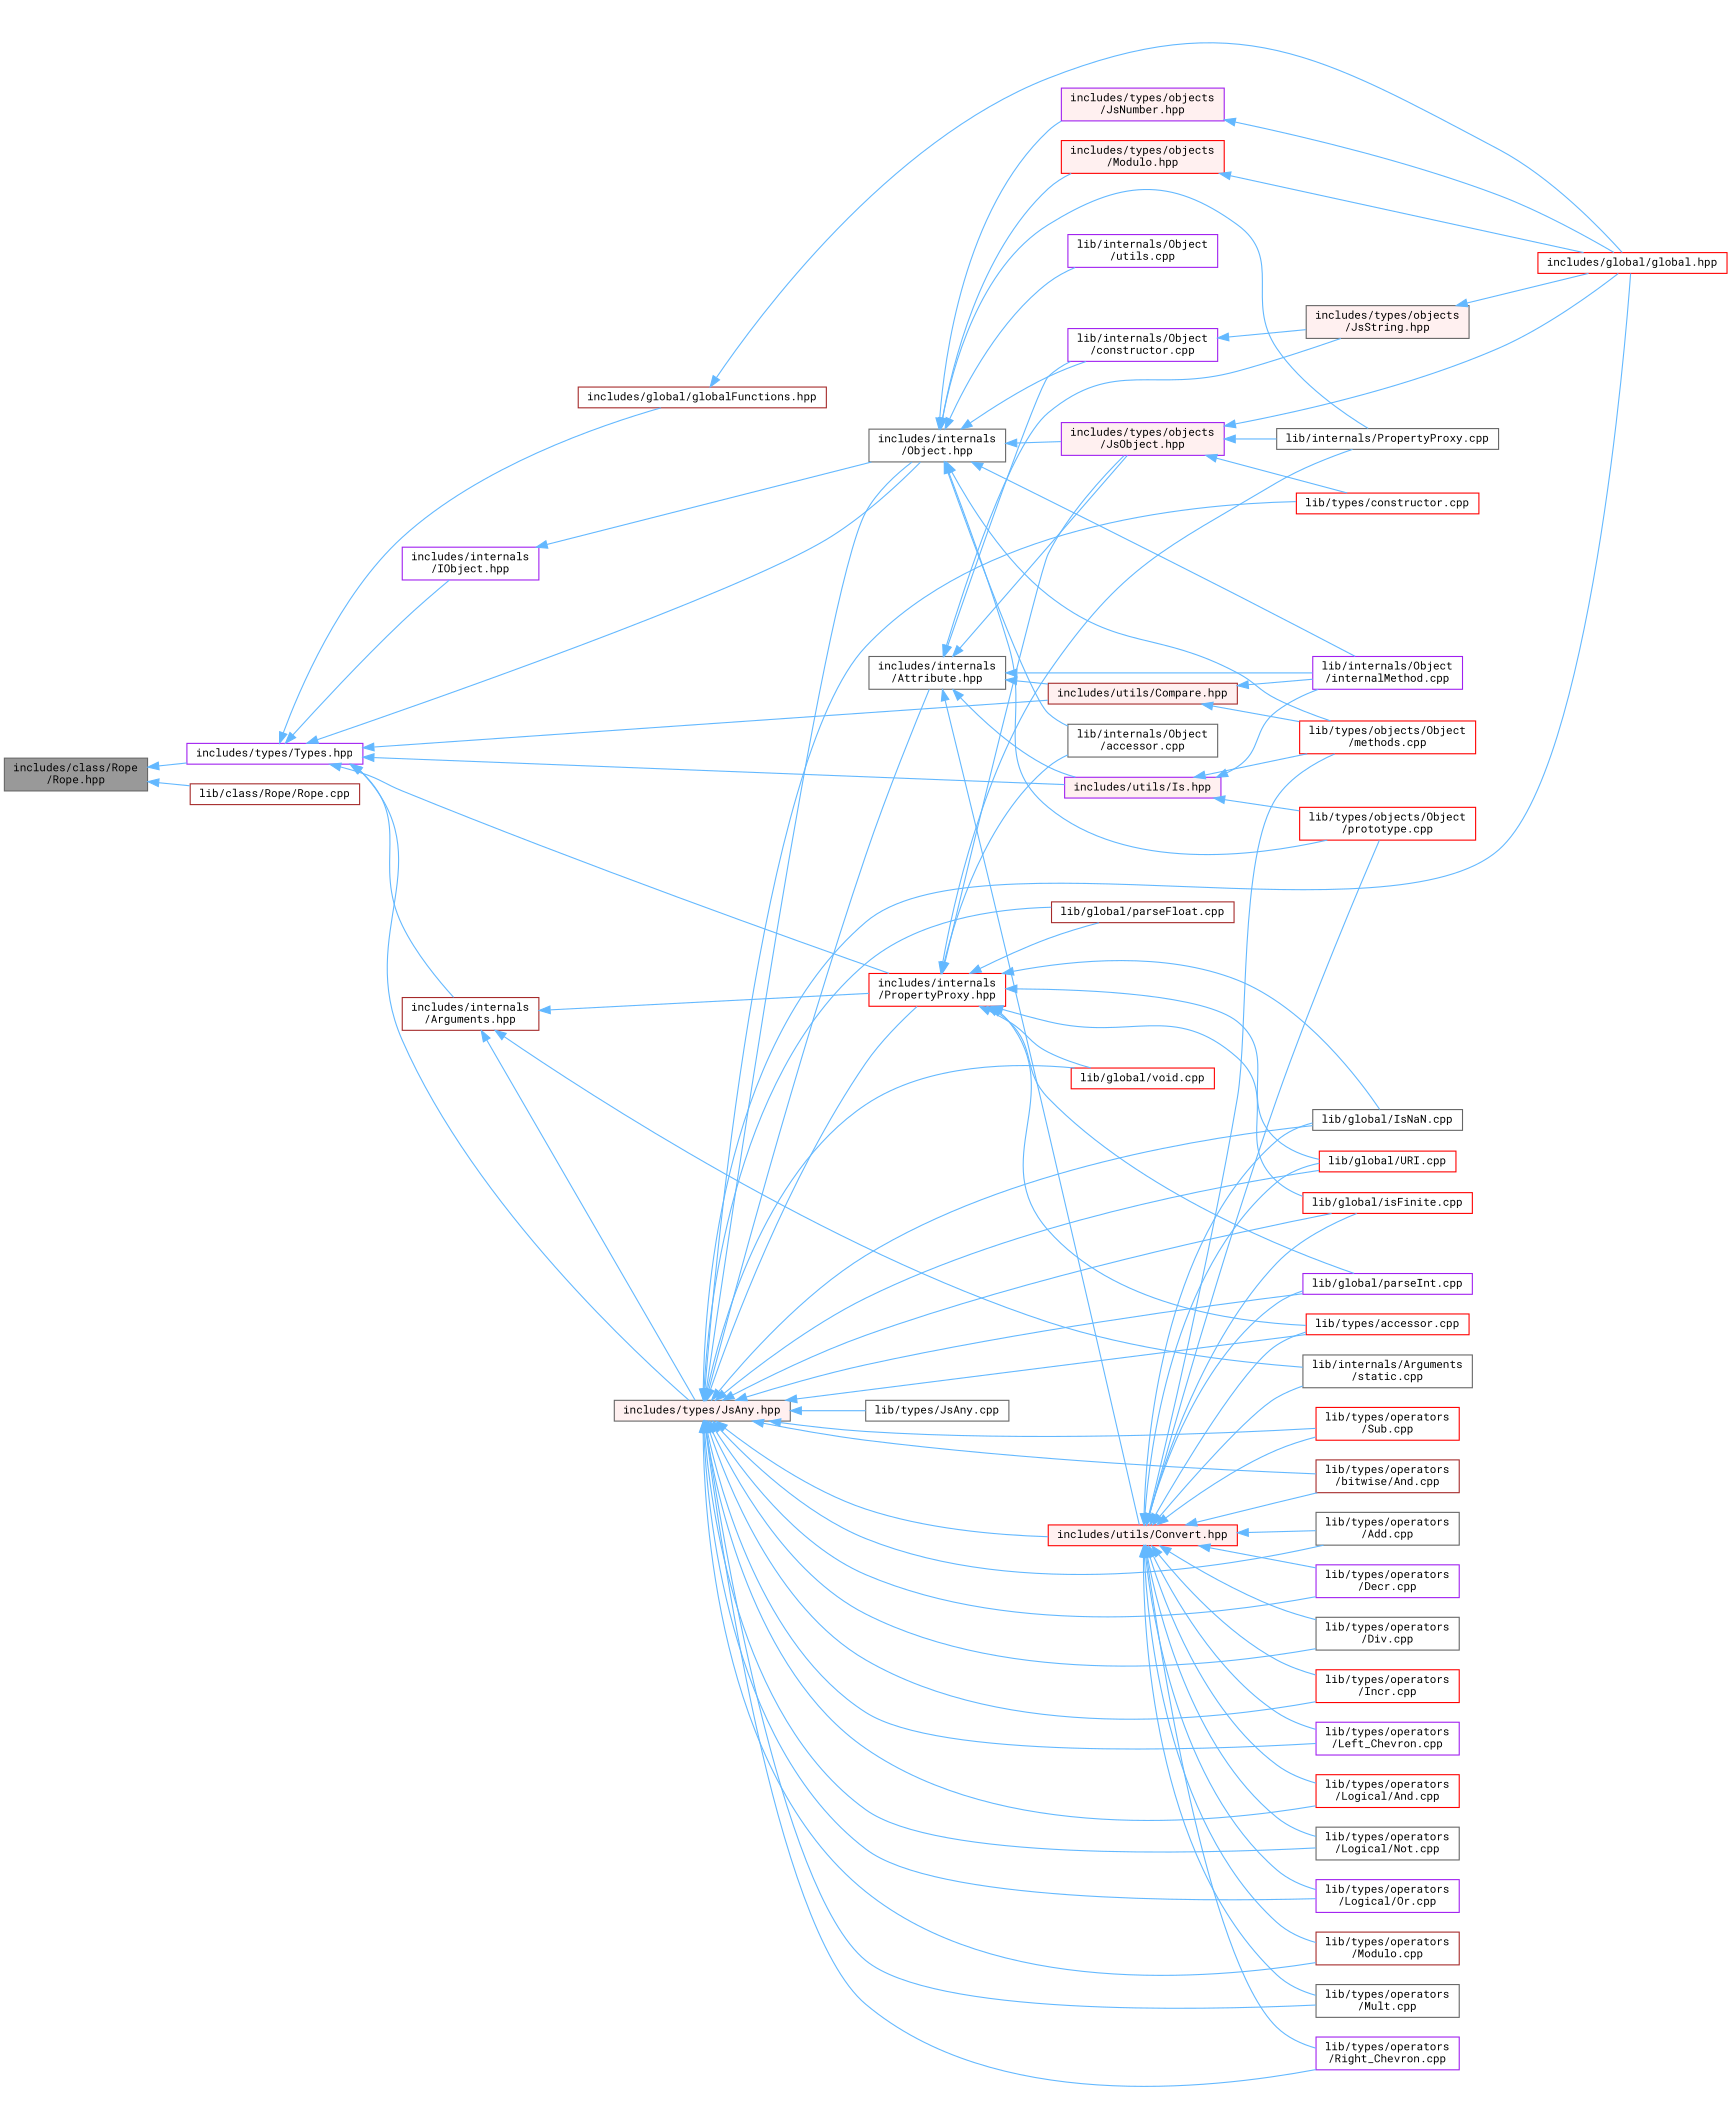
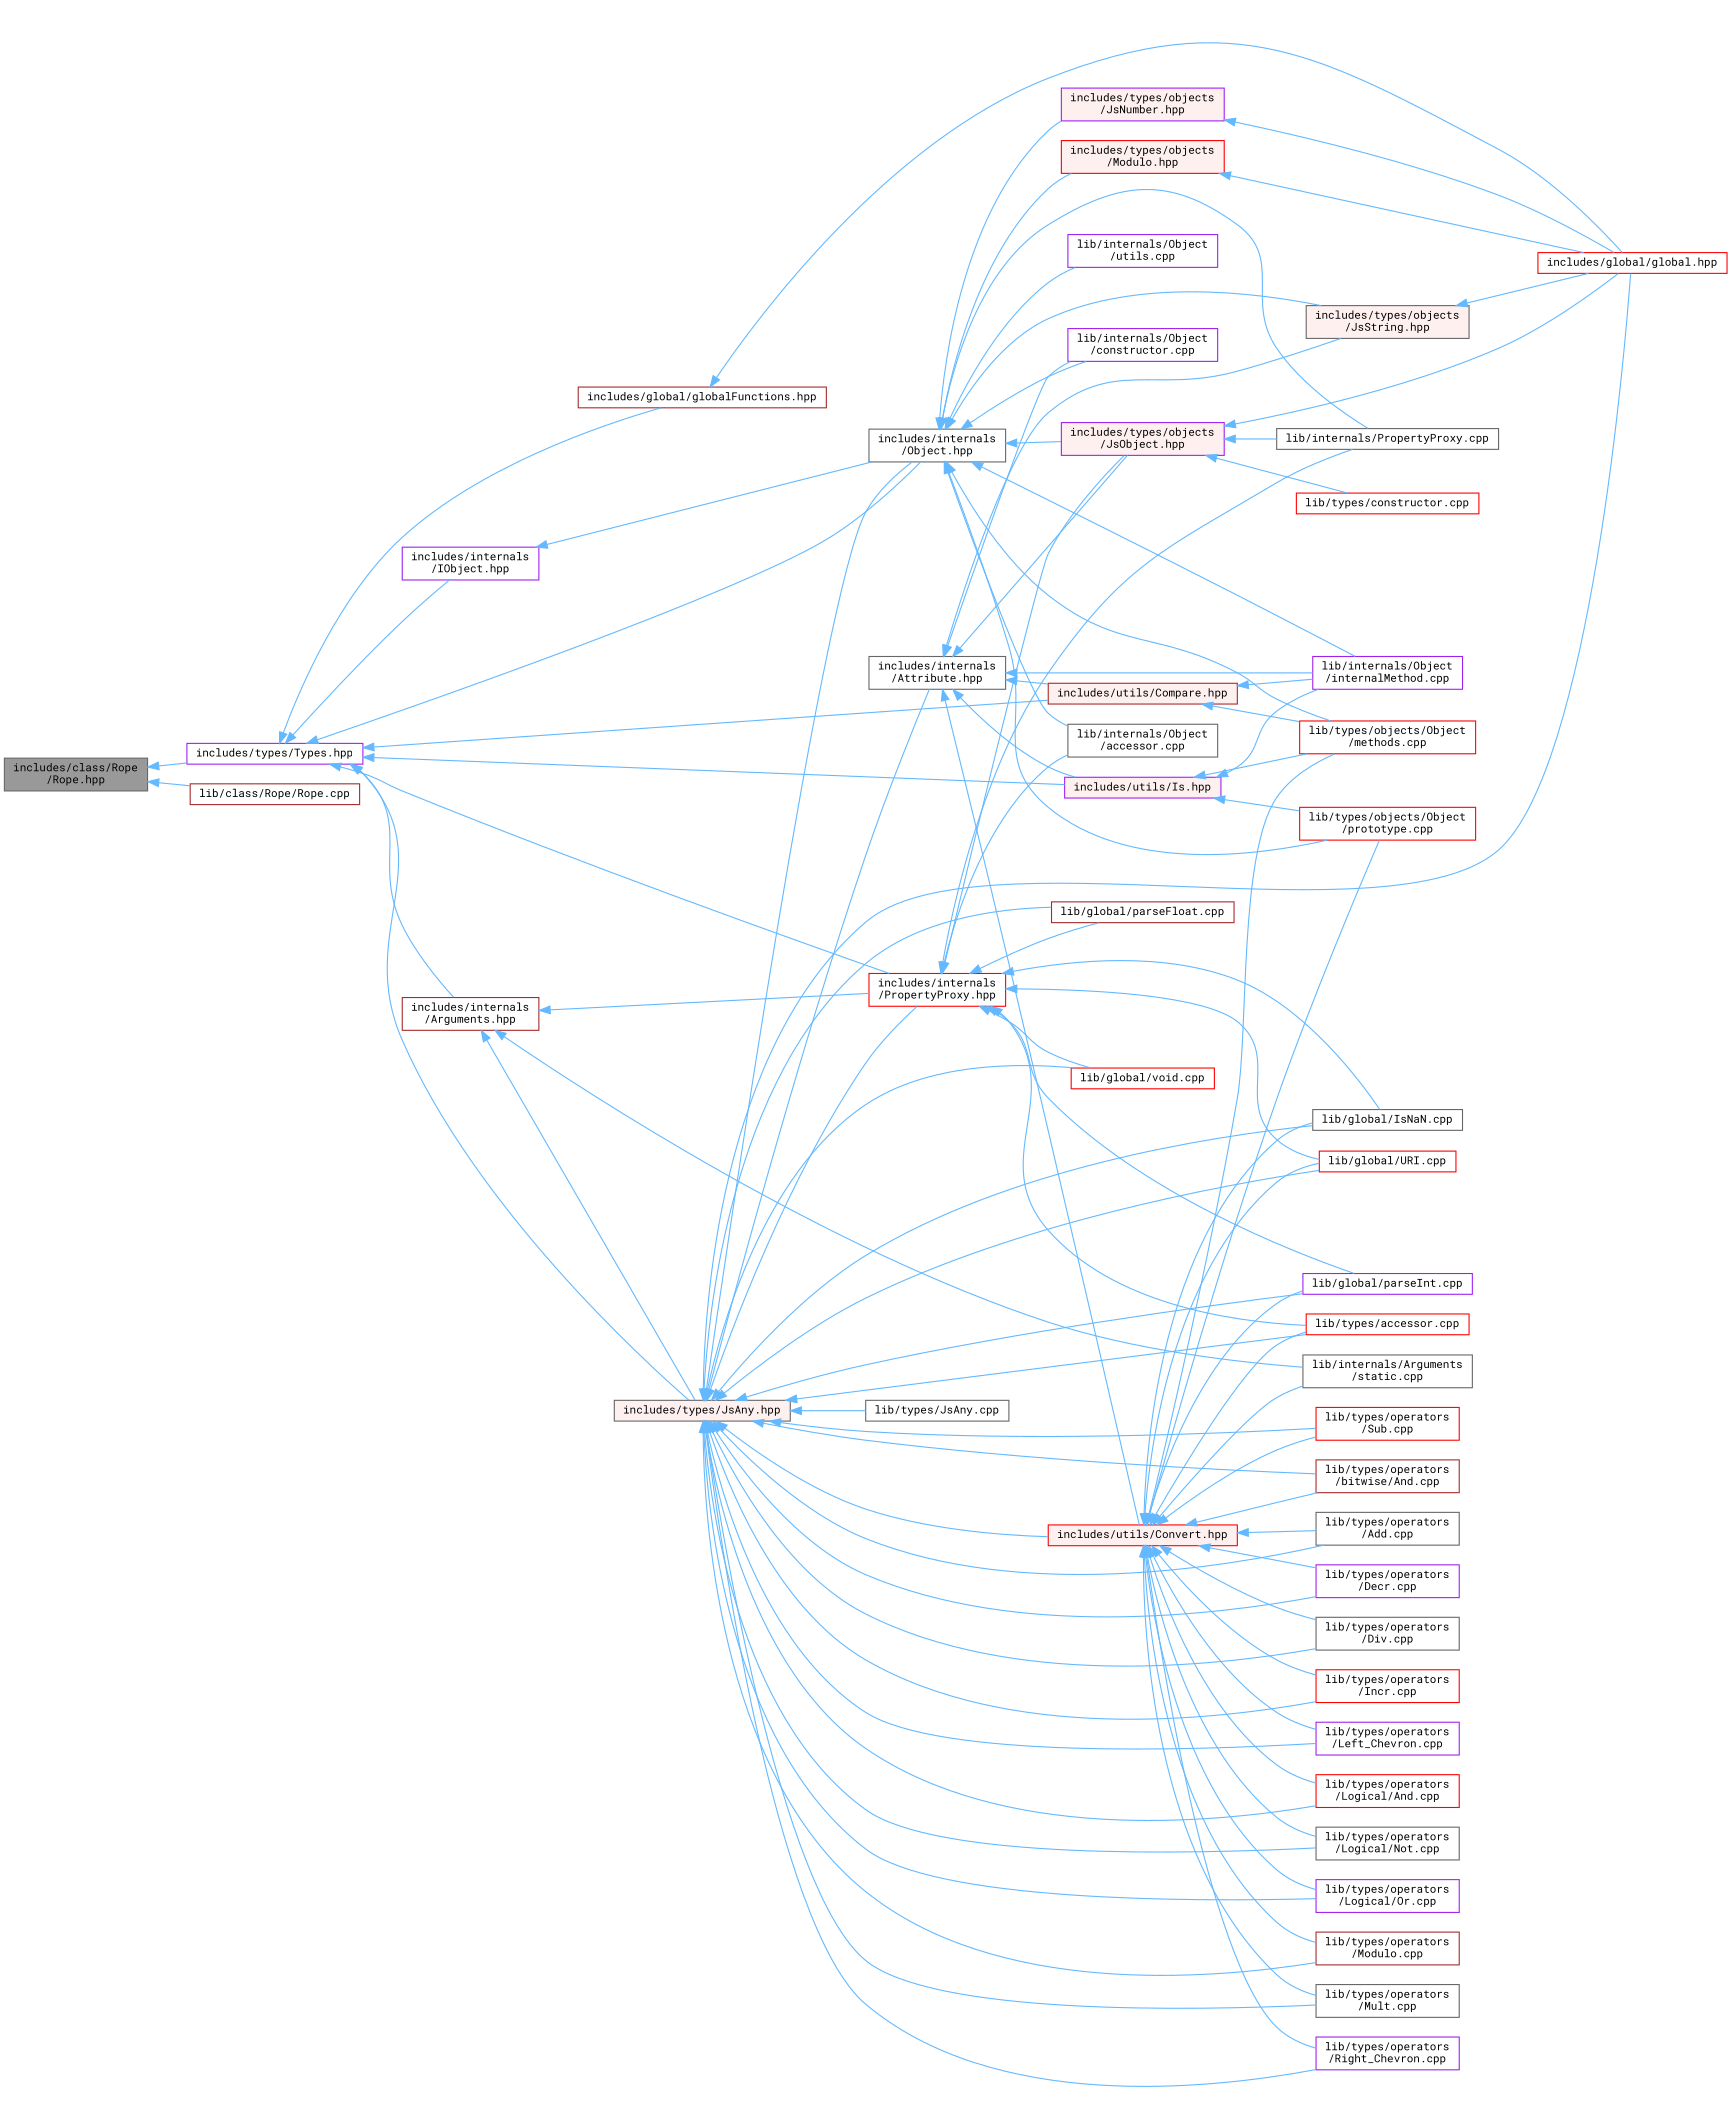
edge "includes/types/objects /JsString.hpp" -> "lib/internals/Object /constructor.cpp": now "includes/types/objects /JsString.hpp" -> "includes/internals /Object.hpp"
edge "lib/types/constructor.cpp" -> "includes/types/JsAny.hpp": removed
node "lib/global/isFinite.cpp": removed
